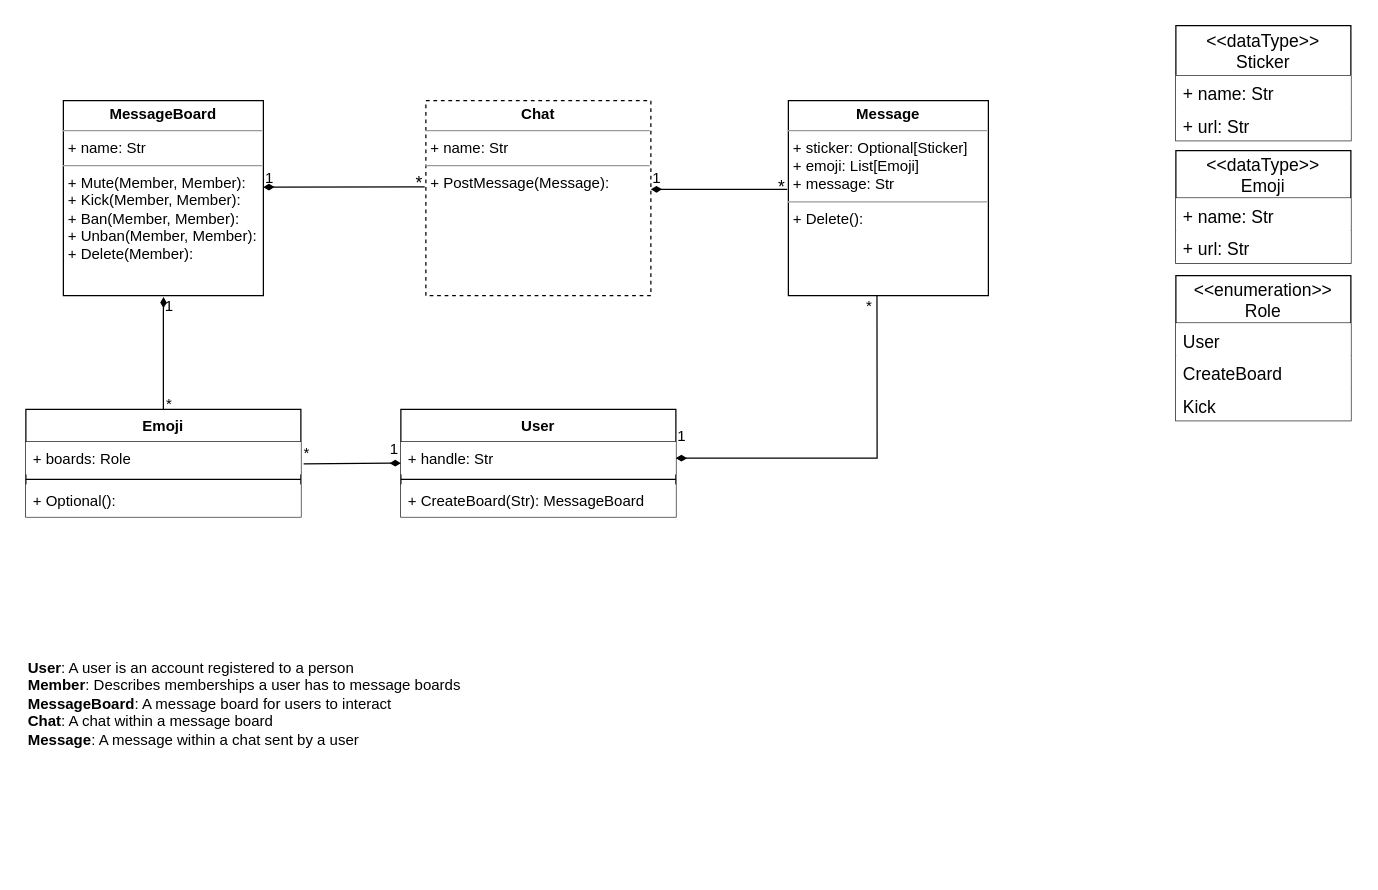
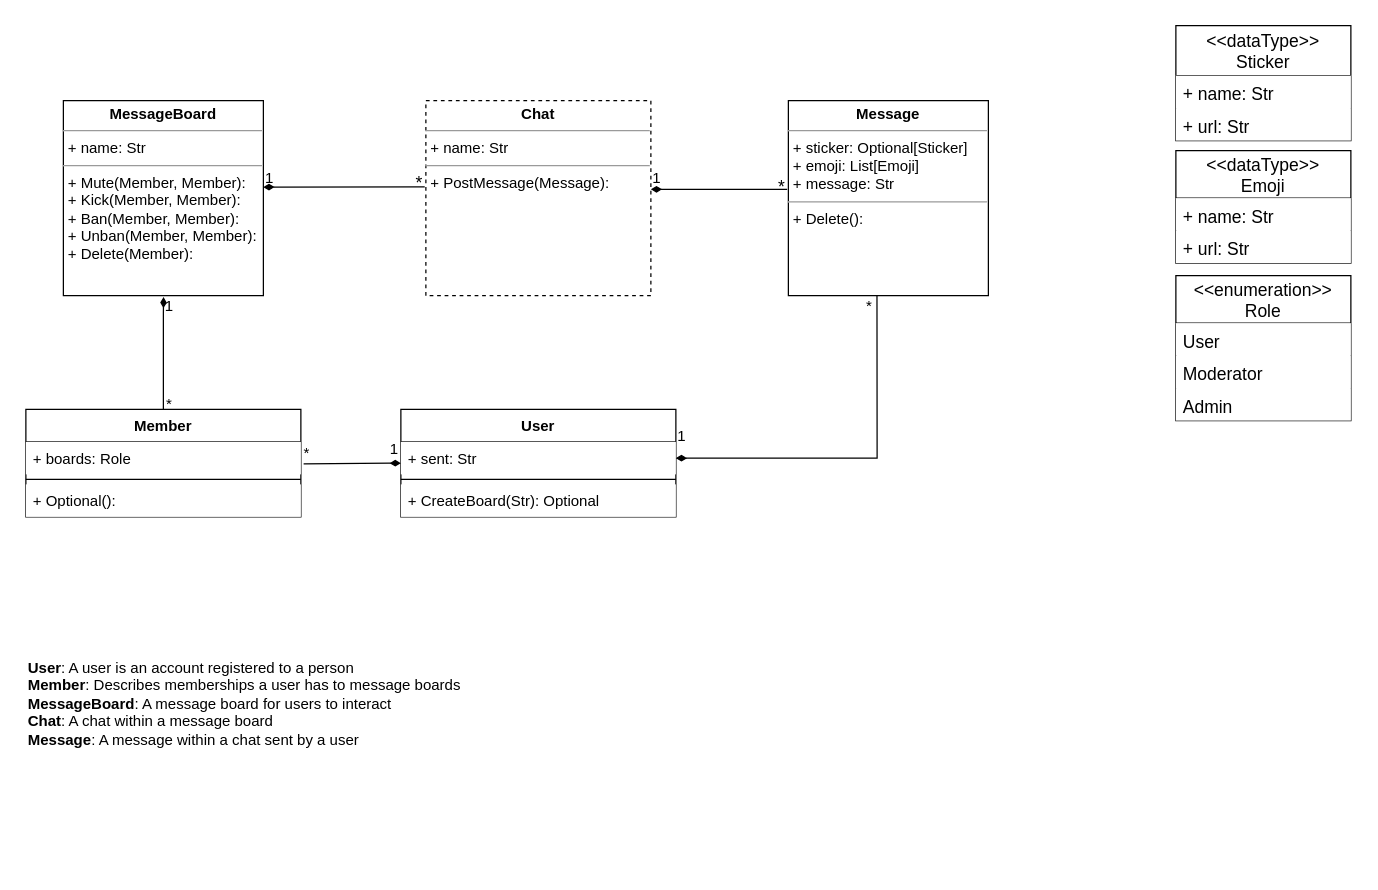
node "CreateBoard": label "CreateBoard" -> "Moderator"
node "Kick": label "Kick" -> "Admin"
node "Emoji": label "Emoji" -> "Member"
node "+ handle: Str": label "+ handle: Str" -> "+ sent: Str"
node "+ CreateBoard(Str): MessageBoard": label "+ CreateBoard(Str): MessageBoard" -> "+ CreateBoard(Str): Optional"
